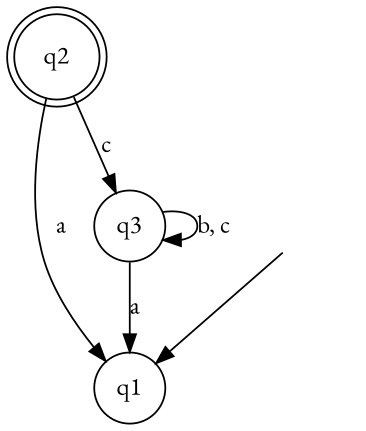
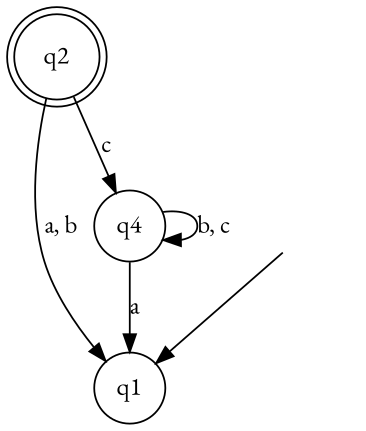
edge "q2" -> "q1": label "a" -> "a, b"
node "q3": label "q3" -> "q4"
